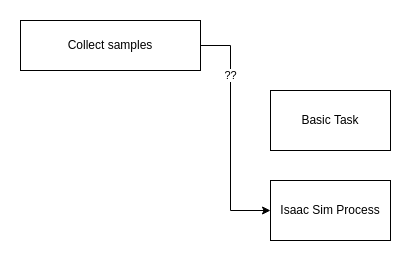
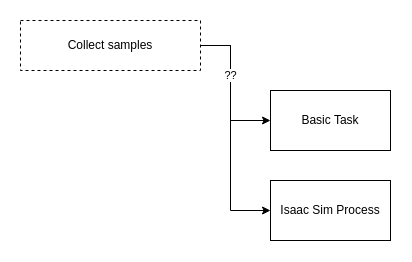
node "Collect samples": style solid -> dashed
edge "Collect samples" -> "Basic Task": added
